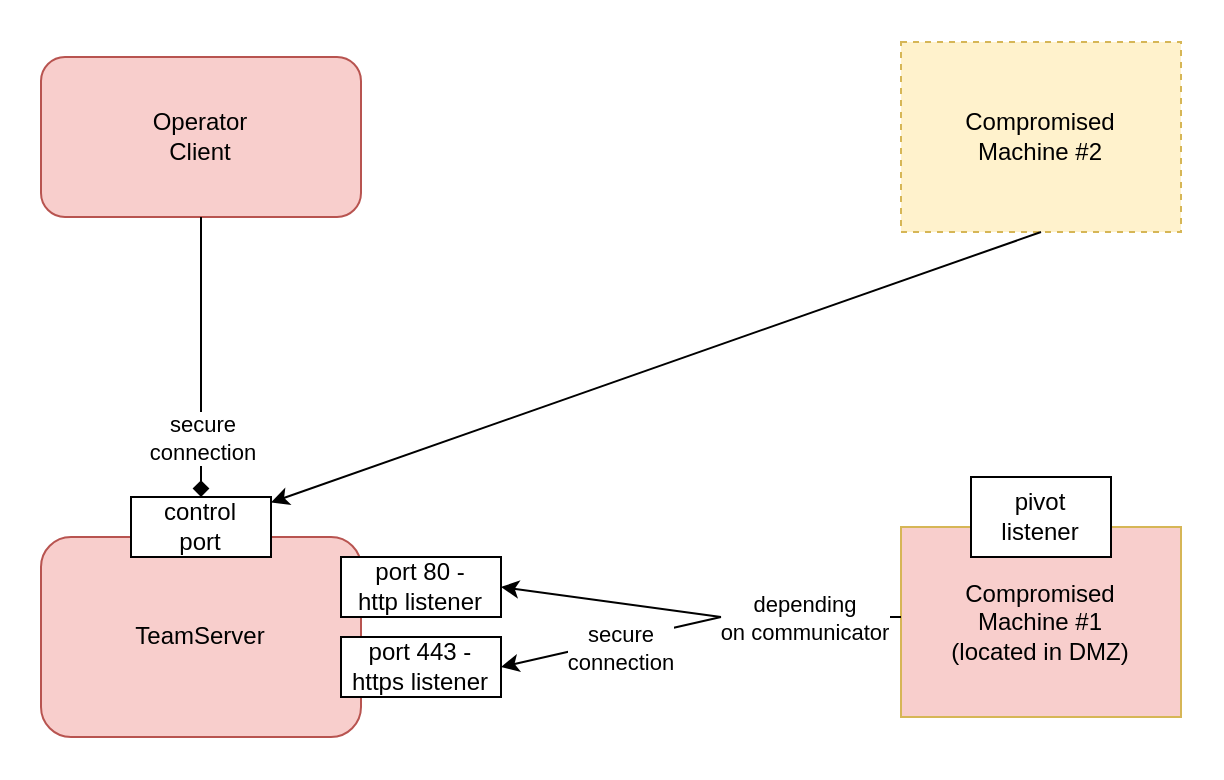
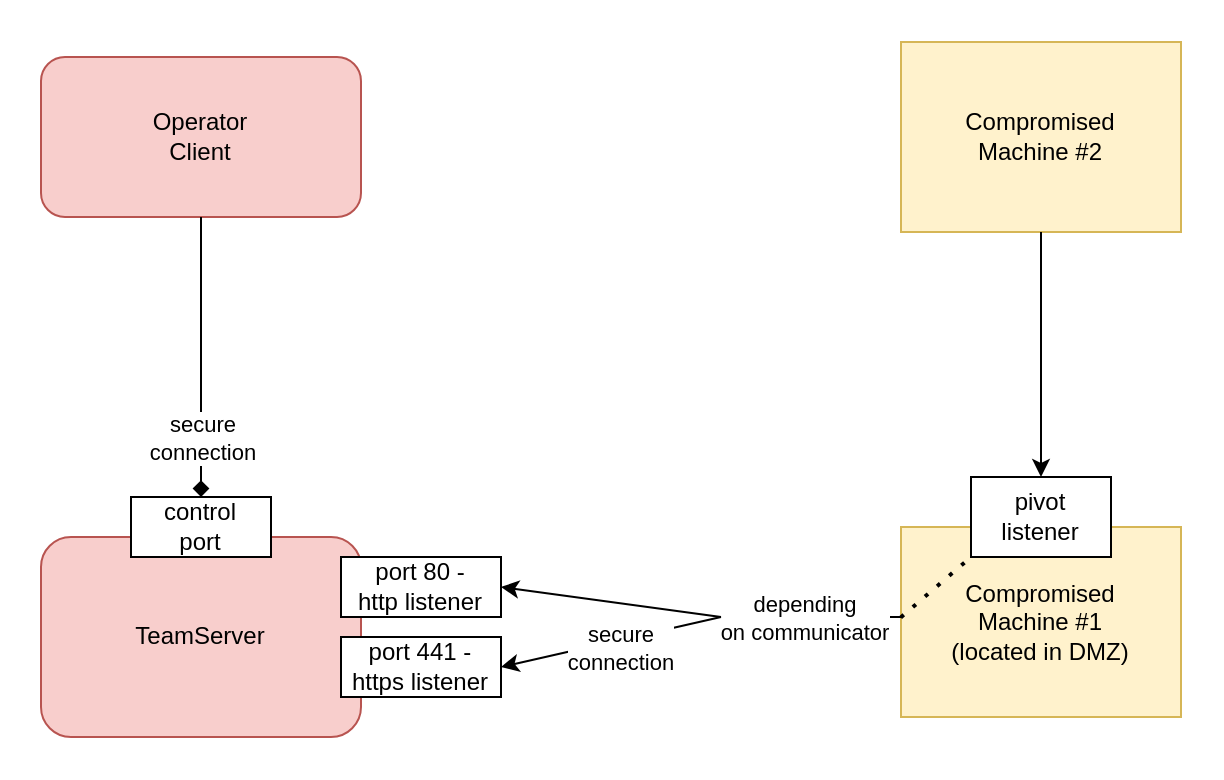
node "Compromised Machine #2": style dashed -> solid
edge "Compromised Machine #2" -> "control port": now "Compromised Machine #2" -> "pivot listener"
edge "pivot listener" -- "Compromised Machine #1 (located in DMZ)": added
node "Compromised Machine #1 (located in DMZ)": fillcolor #f8cecc -> #fff2cc
node "port 443 - https listener": label "port 443 - https listener" -> "port 441 - https listener"
